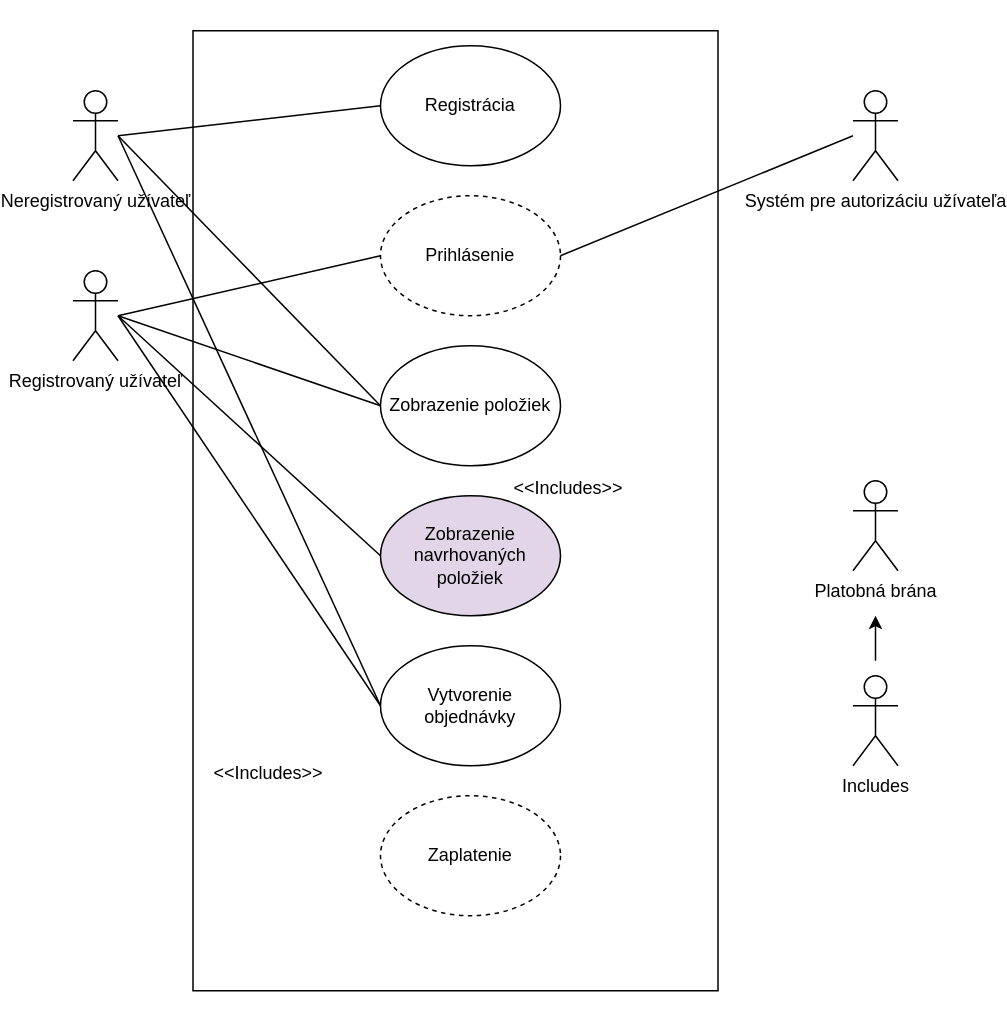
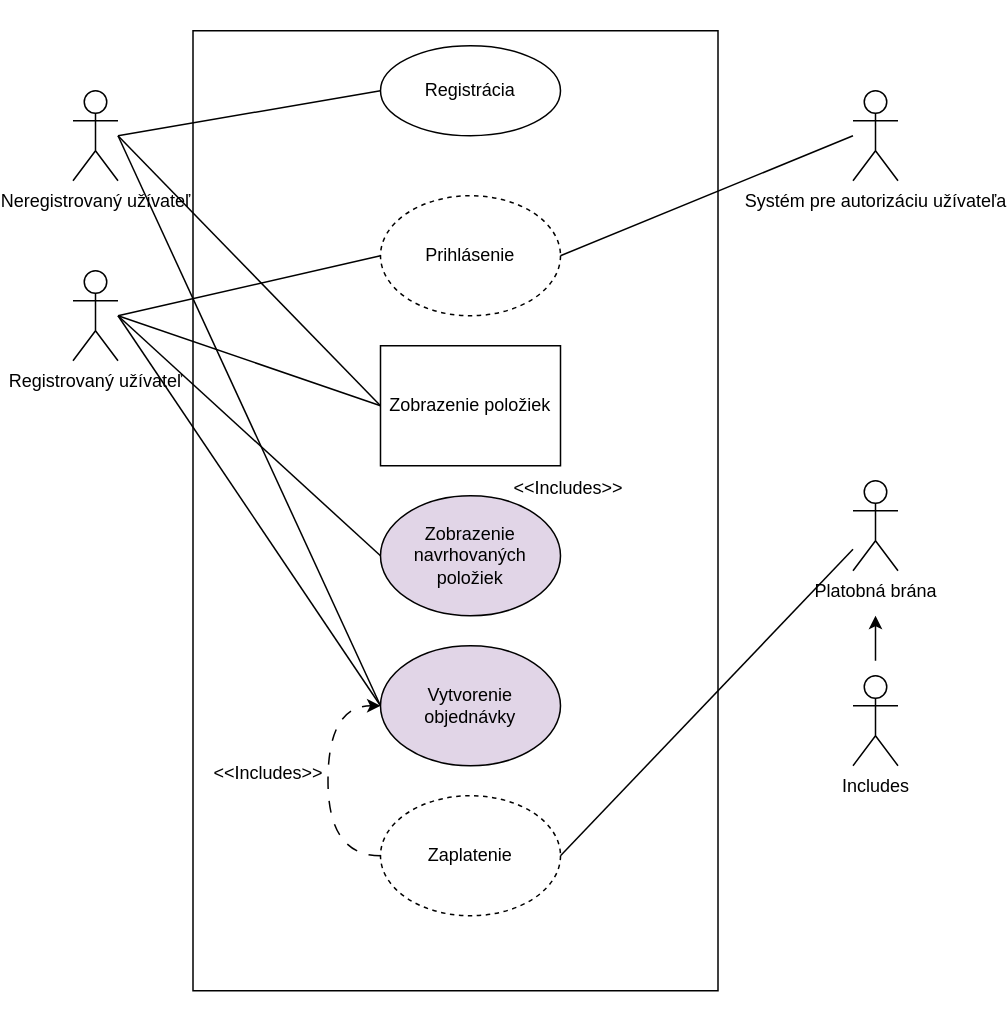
node "Registrácia": size 180x120 -> 180x90
node "Zobrazenie položiek": shape ellipse -> rectangle
edge "Platobná brána" -- "Zaplatenie": added
node "Vytvorenie objednávky": fillcolor #ffffff -> #e1d5e7
edge "Zaplatenie" -> "Vytvorenie objednávky": added
